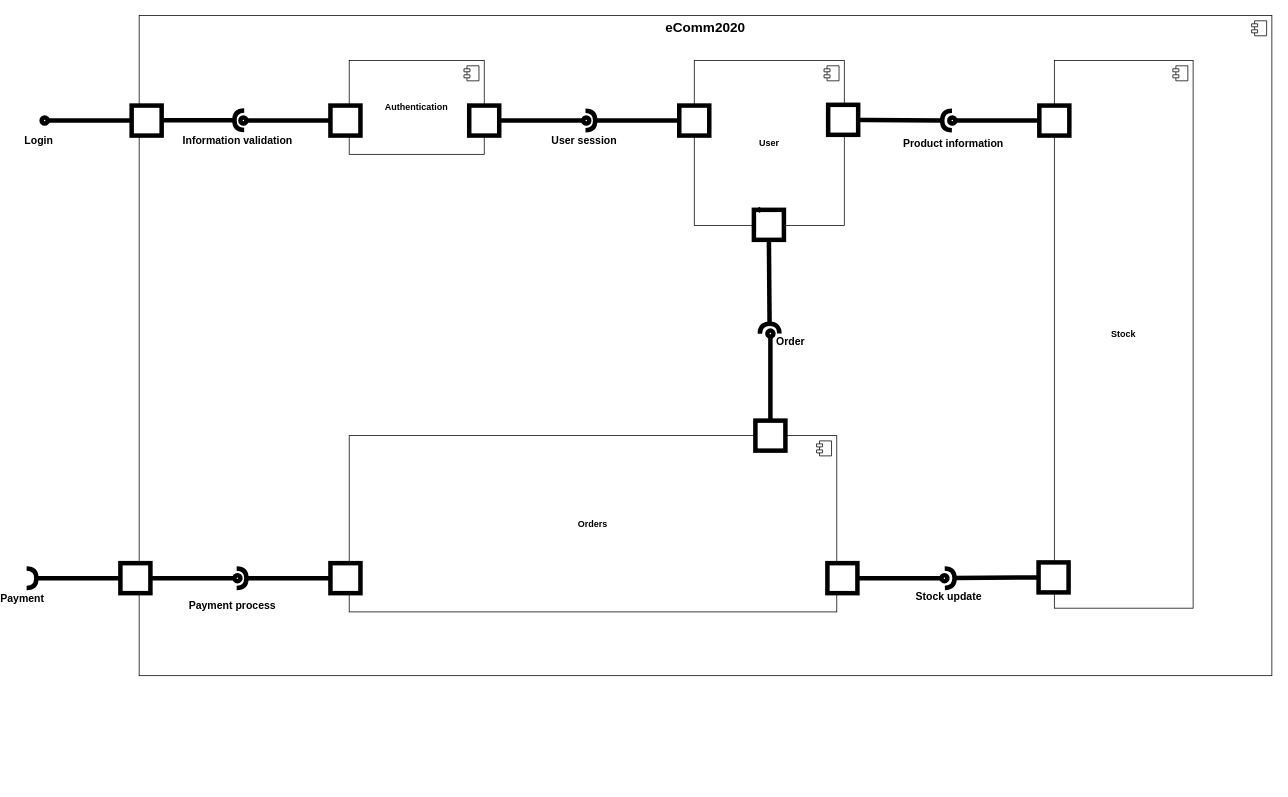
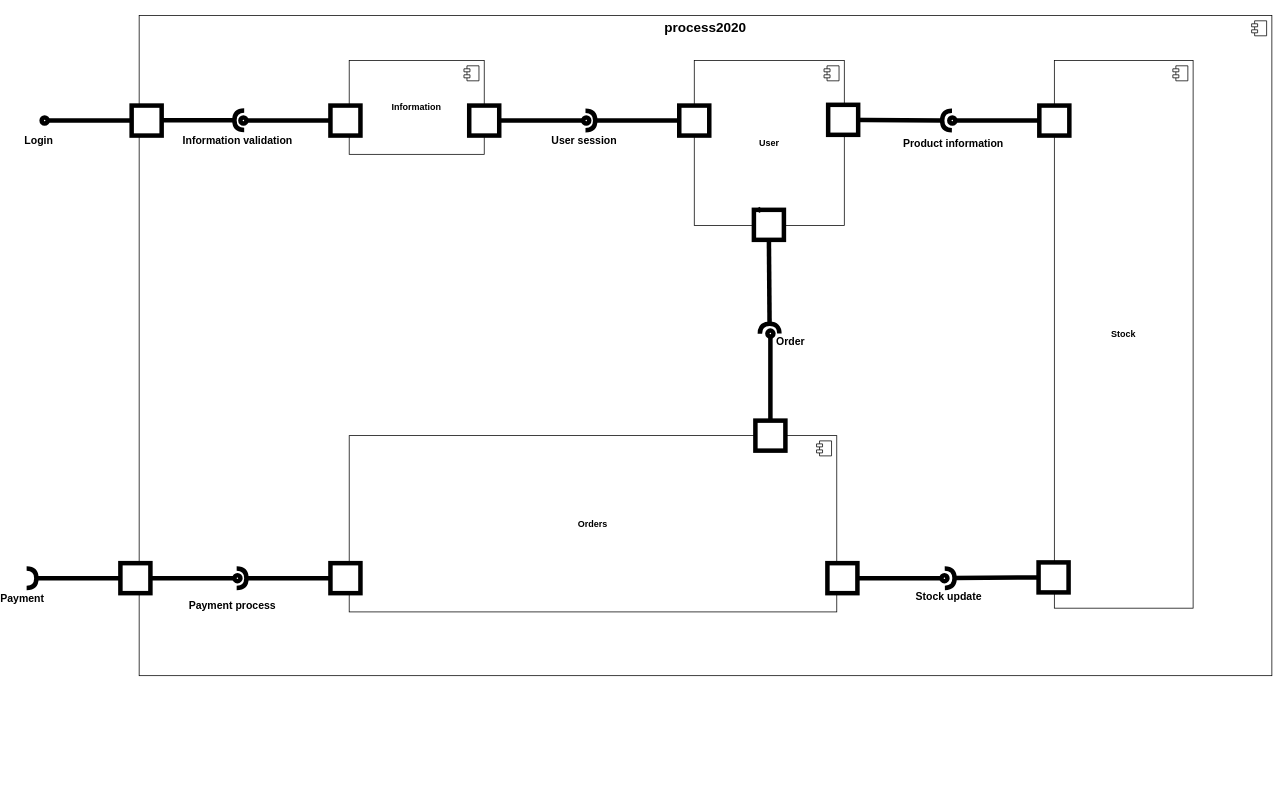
node "eComm2020": label "eComm2020" -> "process2020"
node "Authentication": label "Authentication" -> "Information"
